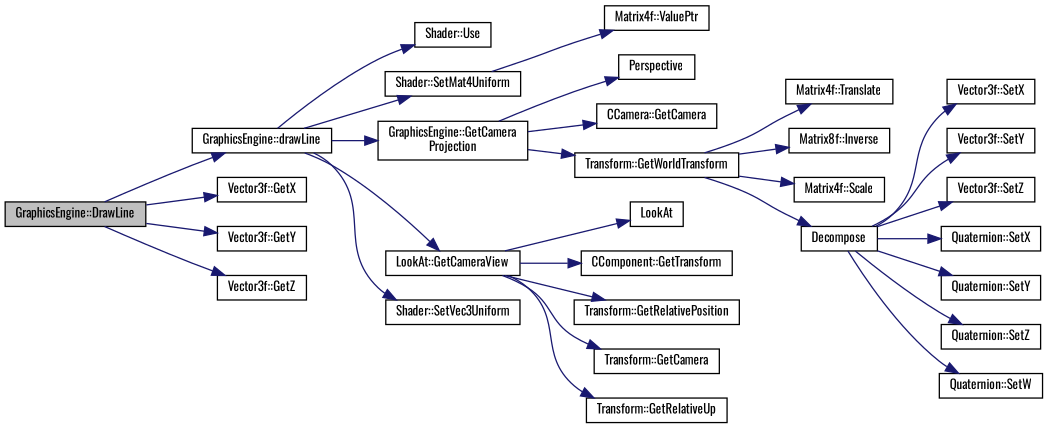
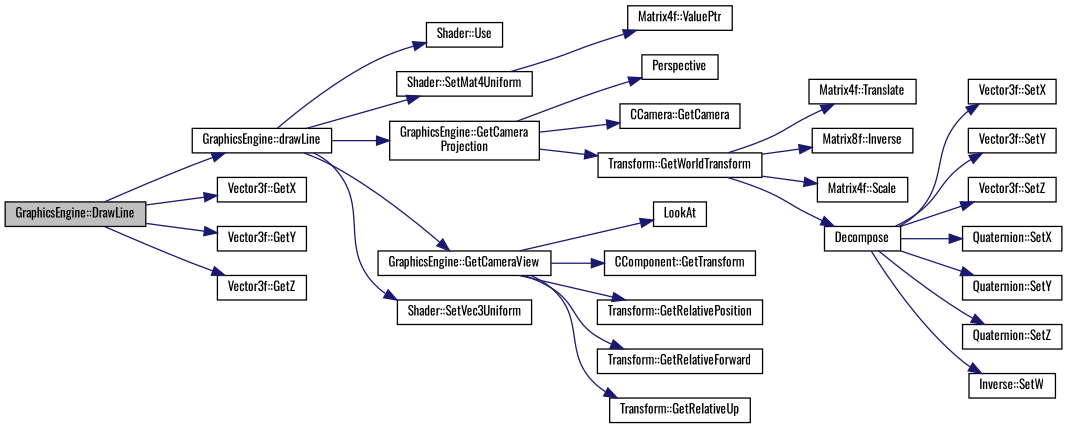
node "LookAt::GetCameraView": label "LookAt::GetCameraView" -> "GraphicsEngine::GetCameraView"
node "Transform::GetCamera": label "Transform::GetCamera" -> "Transform::GetRelativeForward"
node "Quaternion::SetW": label "Quaternion::SetW" -> "Inverse::SetW"
